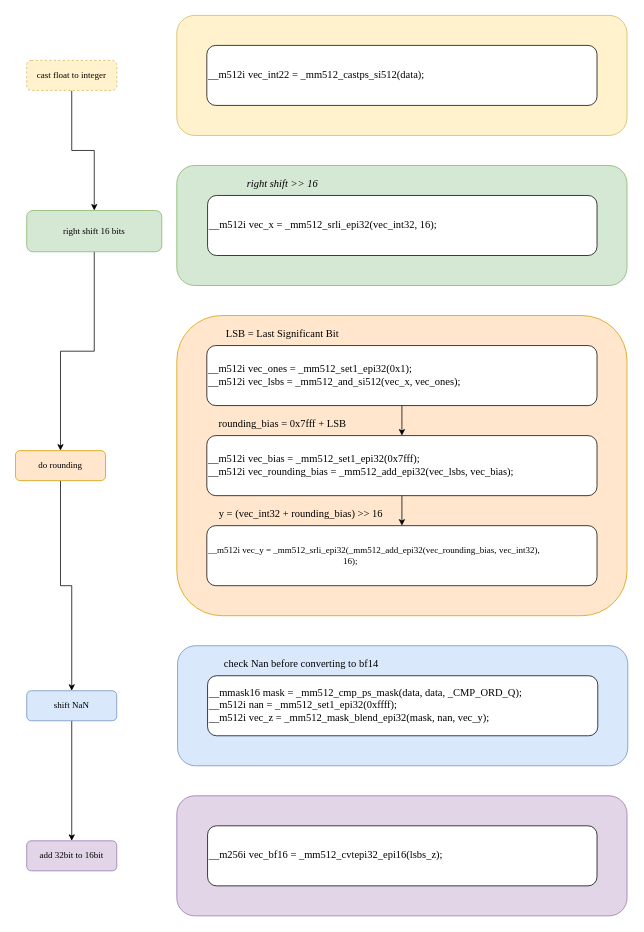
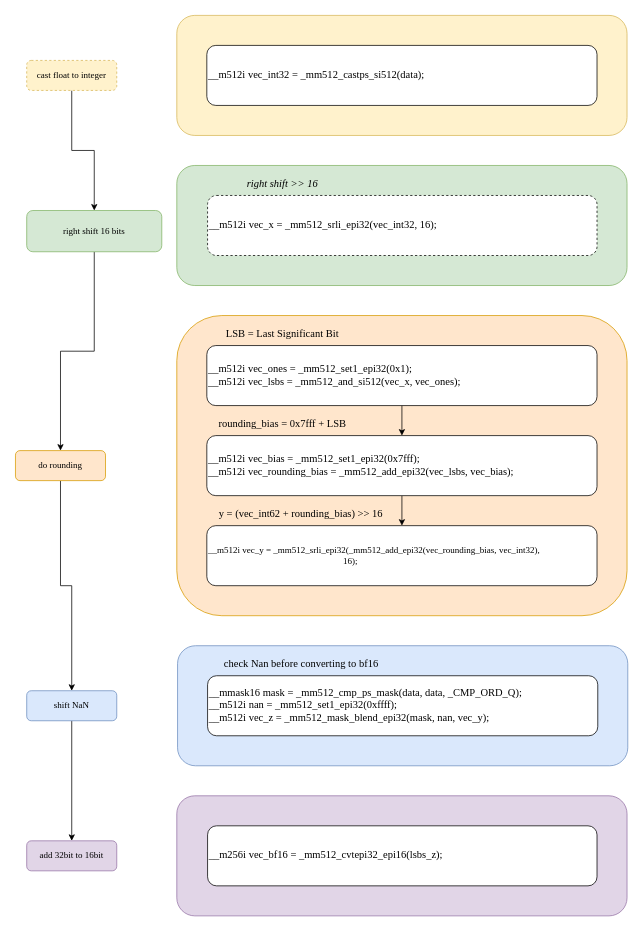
node "__m512i vec_int22 = _mm512_castps_si512(data);": label "__m512i vec_int22 = _mm512_castps_si512(data);" -> "__m512i vec_int32 = _mm512_castps_si512(data);"
node "__m512i vec_x = _mm512_srli_epi32(vec_int32, 16);": style solid -> dashed
node "y = (vec_int32 + rounding_bias) >> 16": label "y = (vec_int32 + rounding_bias) >> 16" -> "y = (vec_int62 + rounding_bias) >> 16"
node "check Nan before converting to bf14": label "check Nan before converting to bf14" -> "check Nan before converting to bf16"
